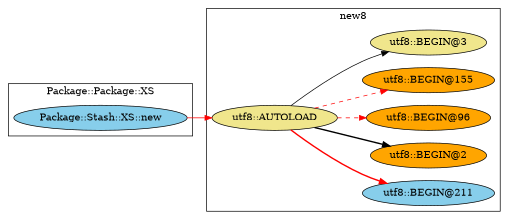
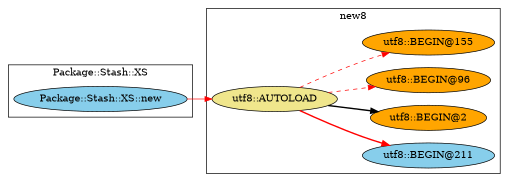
node "utf8::BEGIN@3": removed
cluster "Package::Package::XS": label "Package::Package::XS" -> "Package::Stash::XS"
